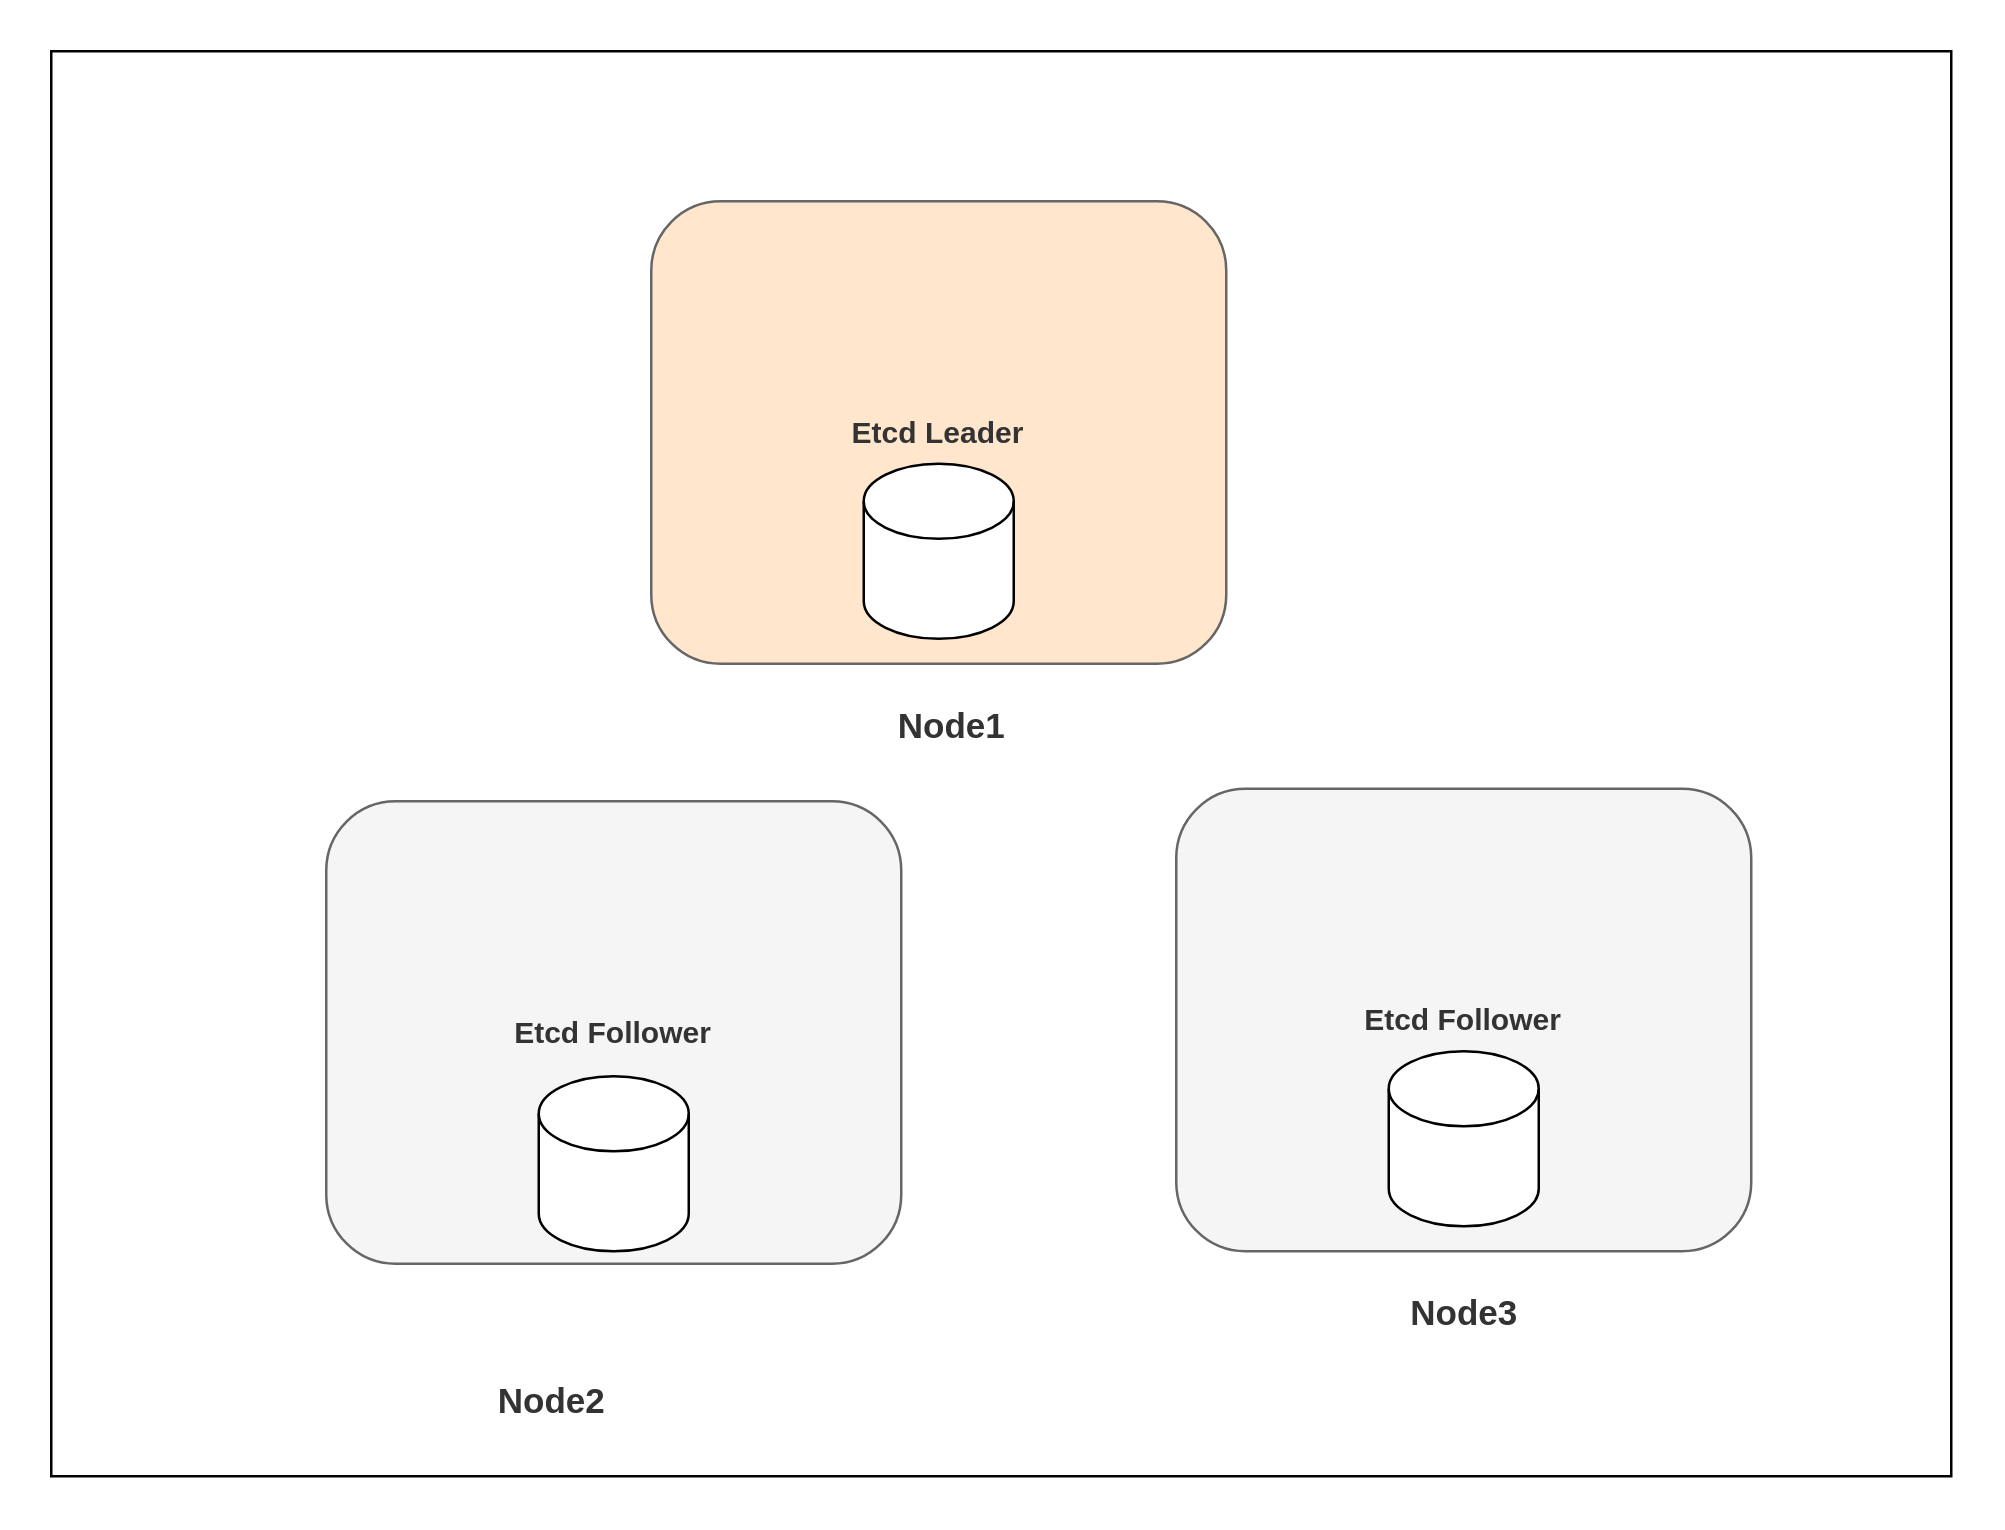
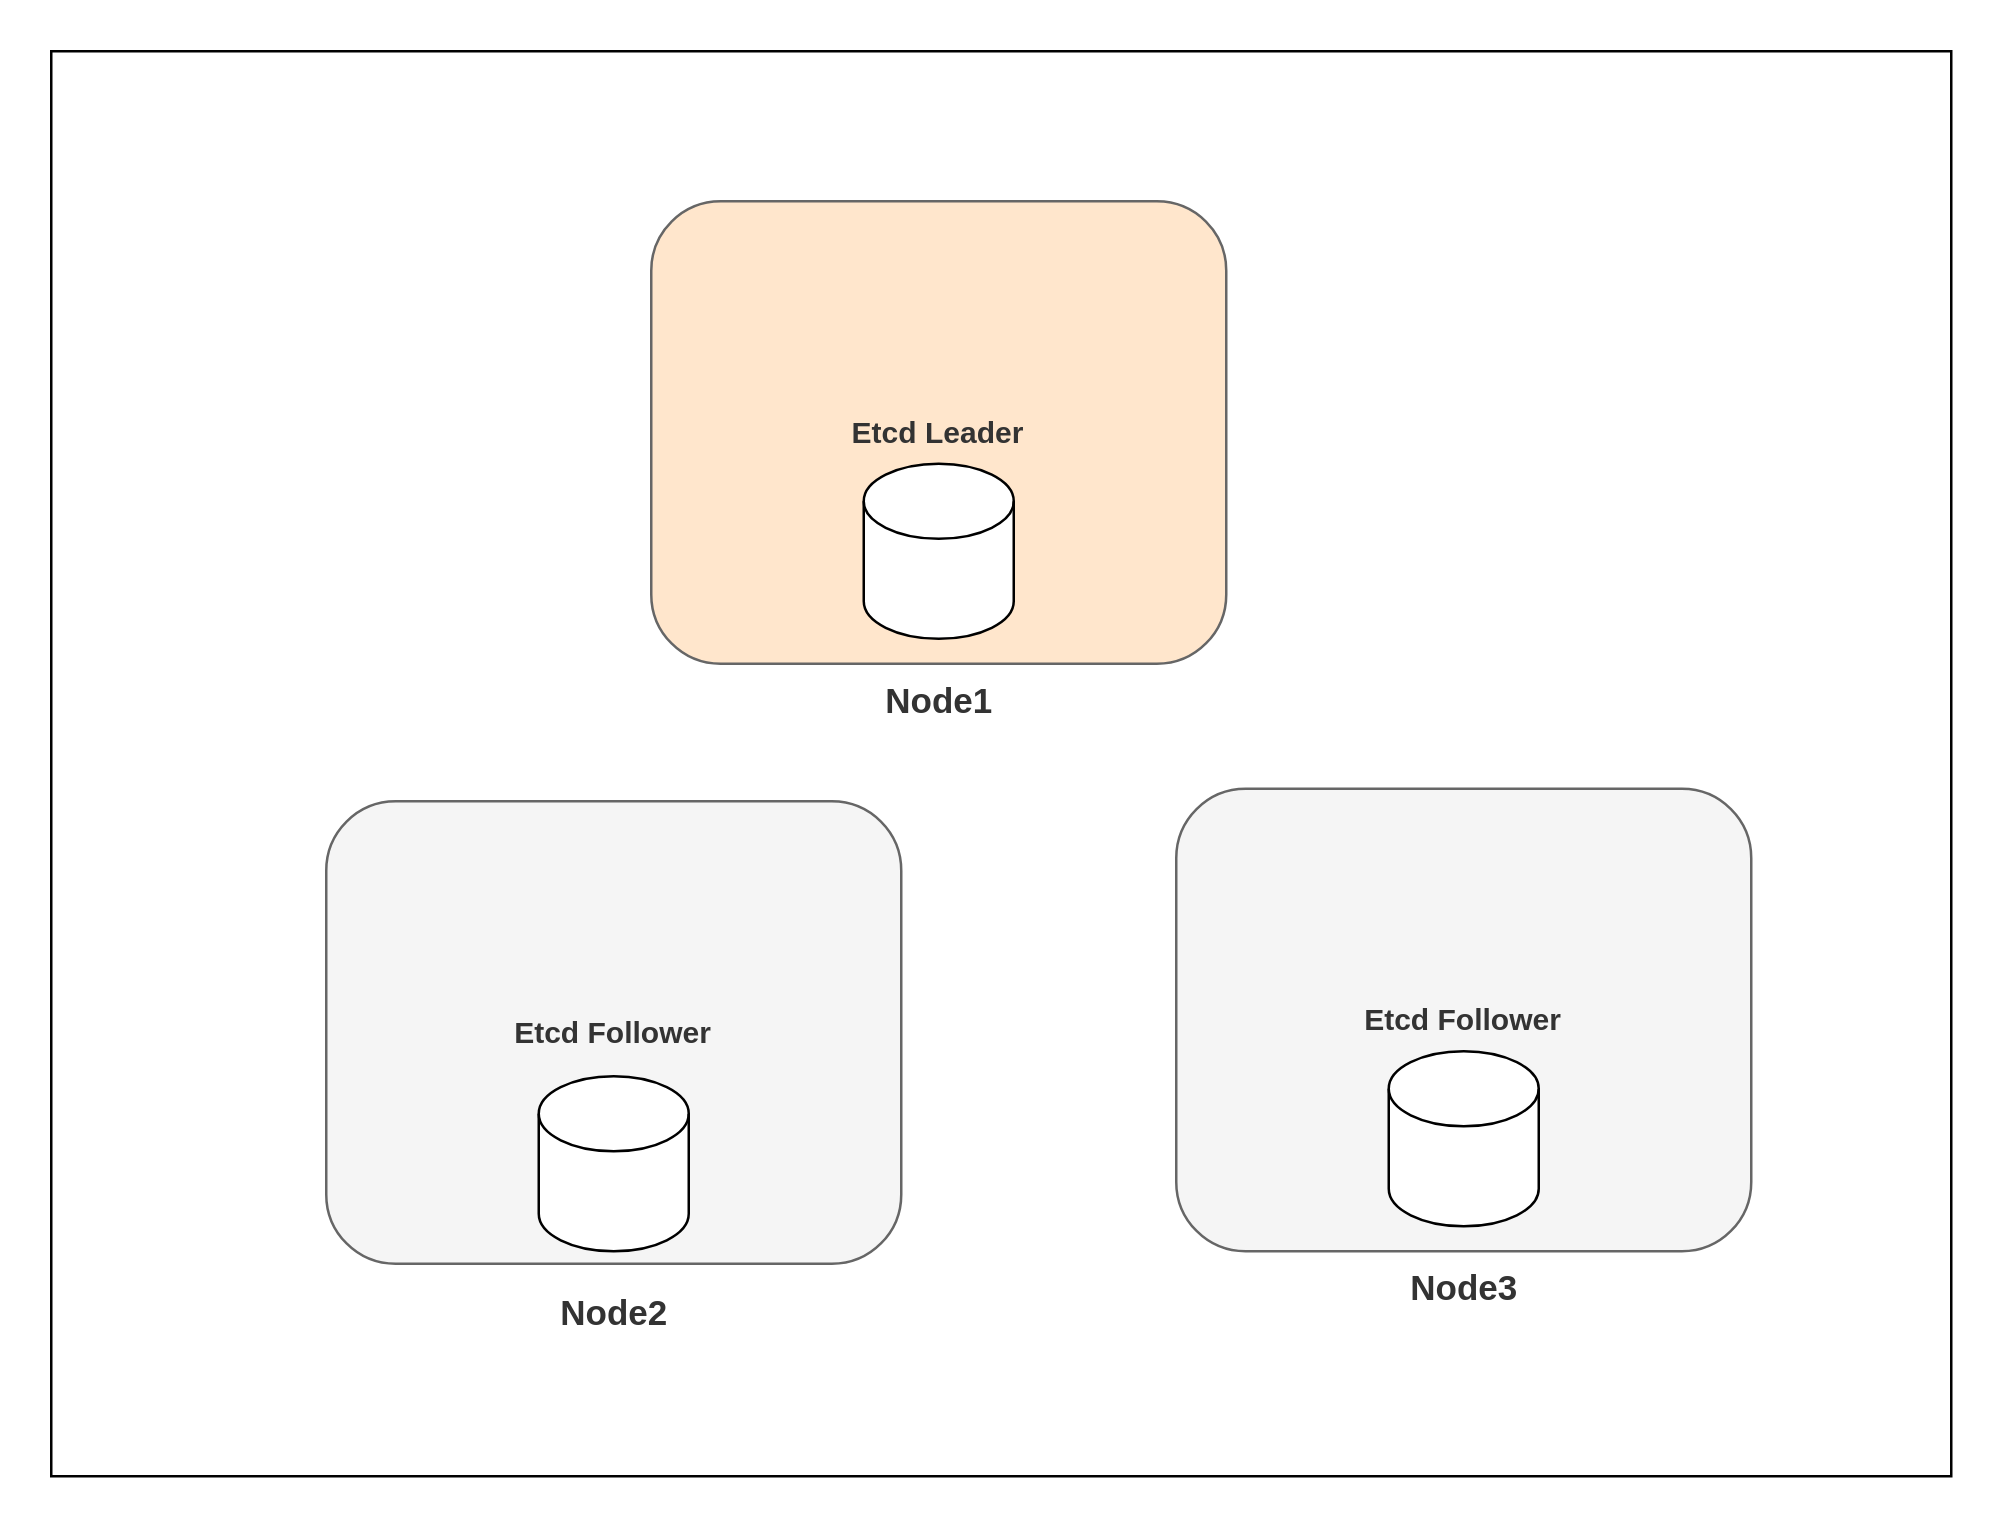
node "Node1": moved (951, 726) -> (939, 701)
node "Node3": moved (1464, 1314) -> (1464, 1289)
node "Node2": moved (551, 1401) -> (614, 1314)
